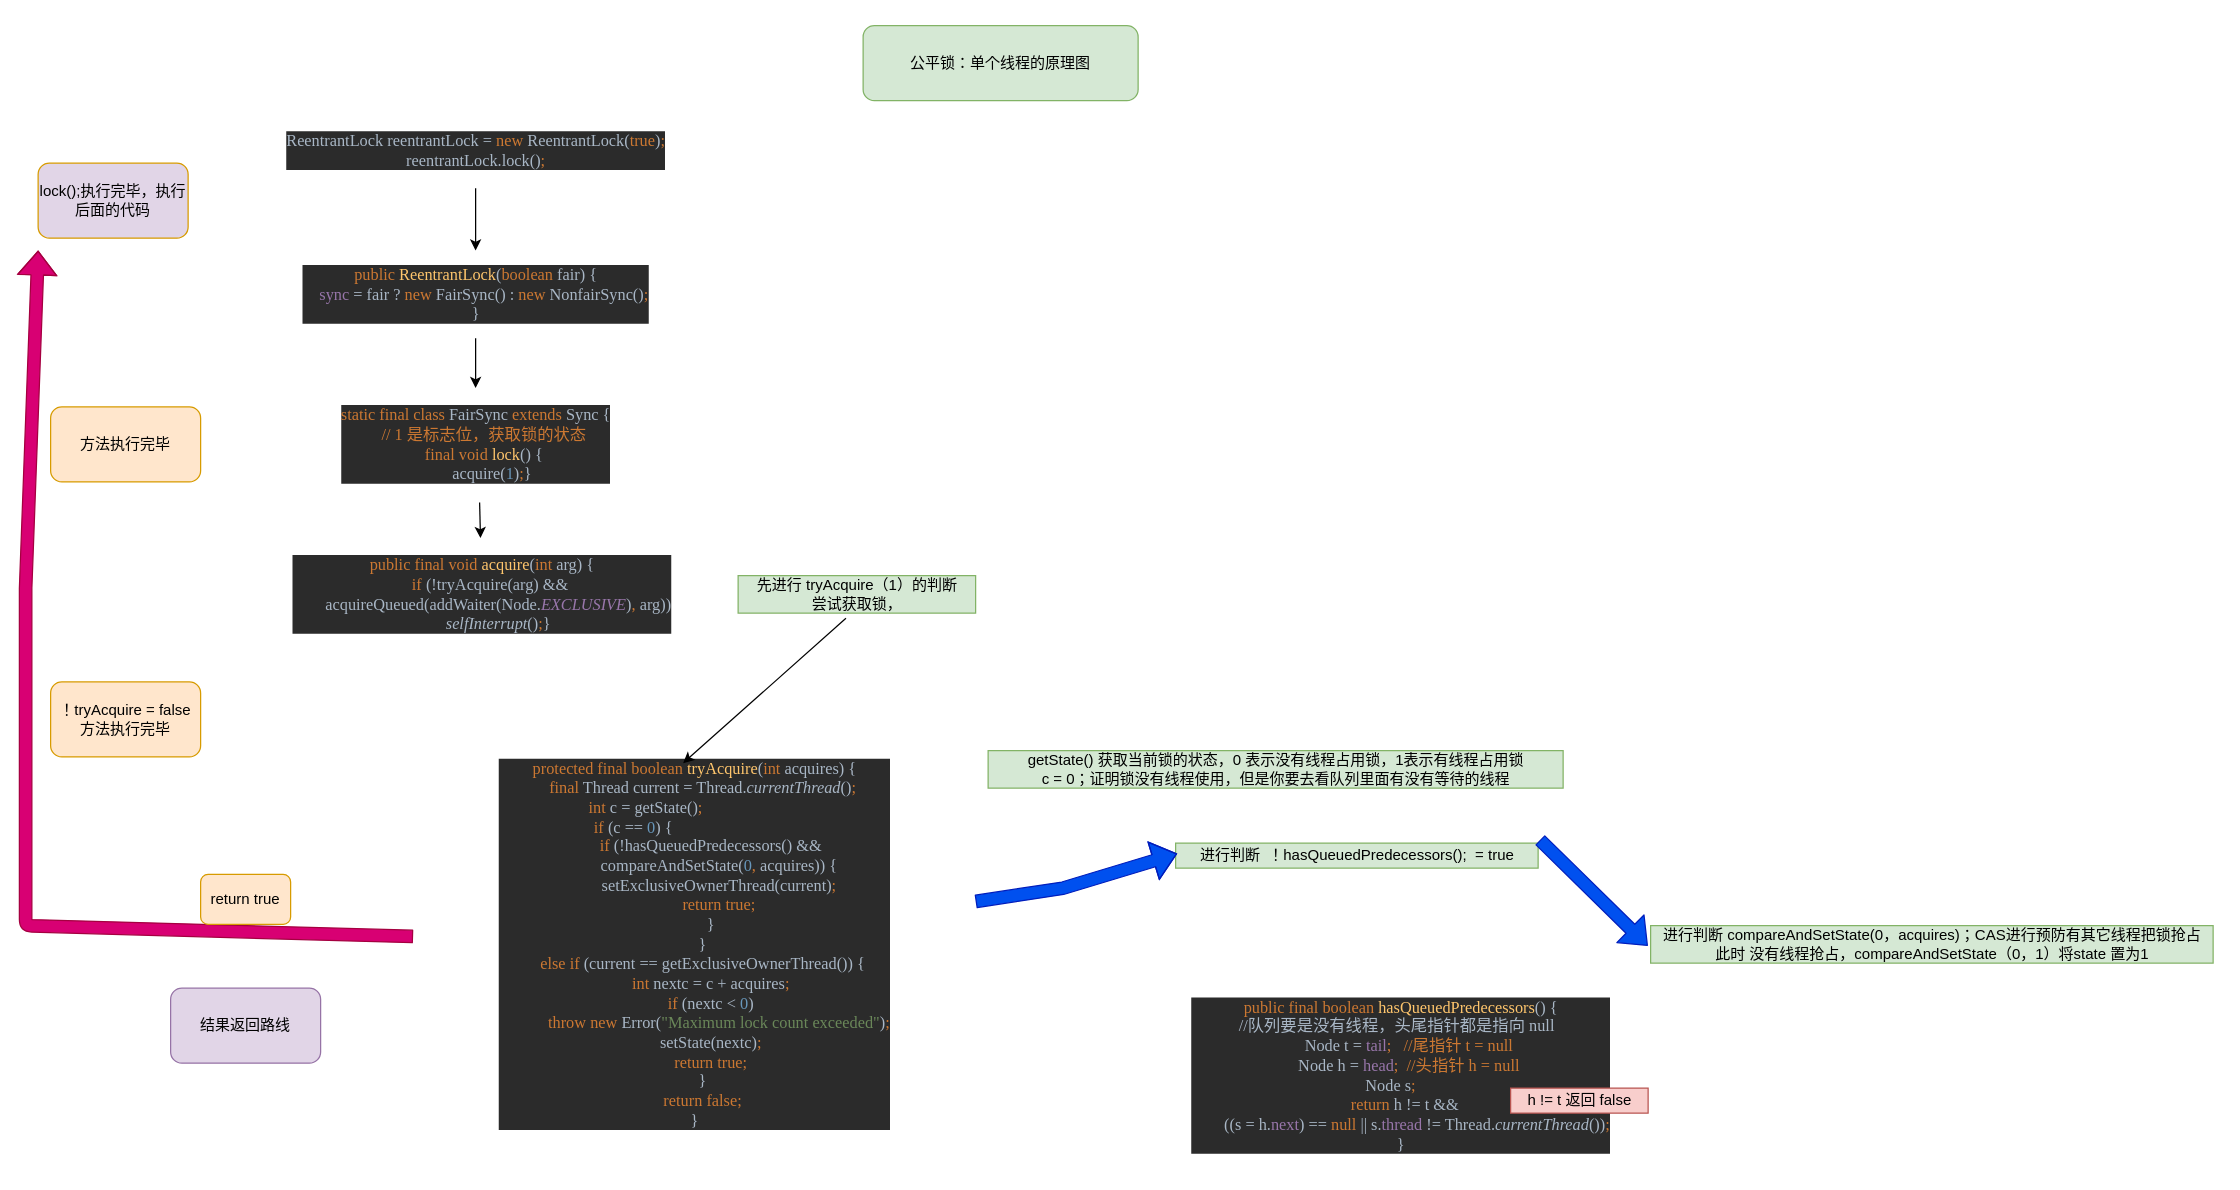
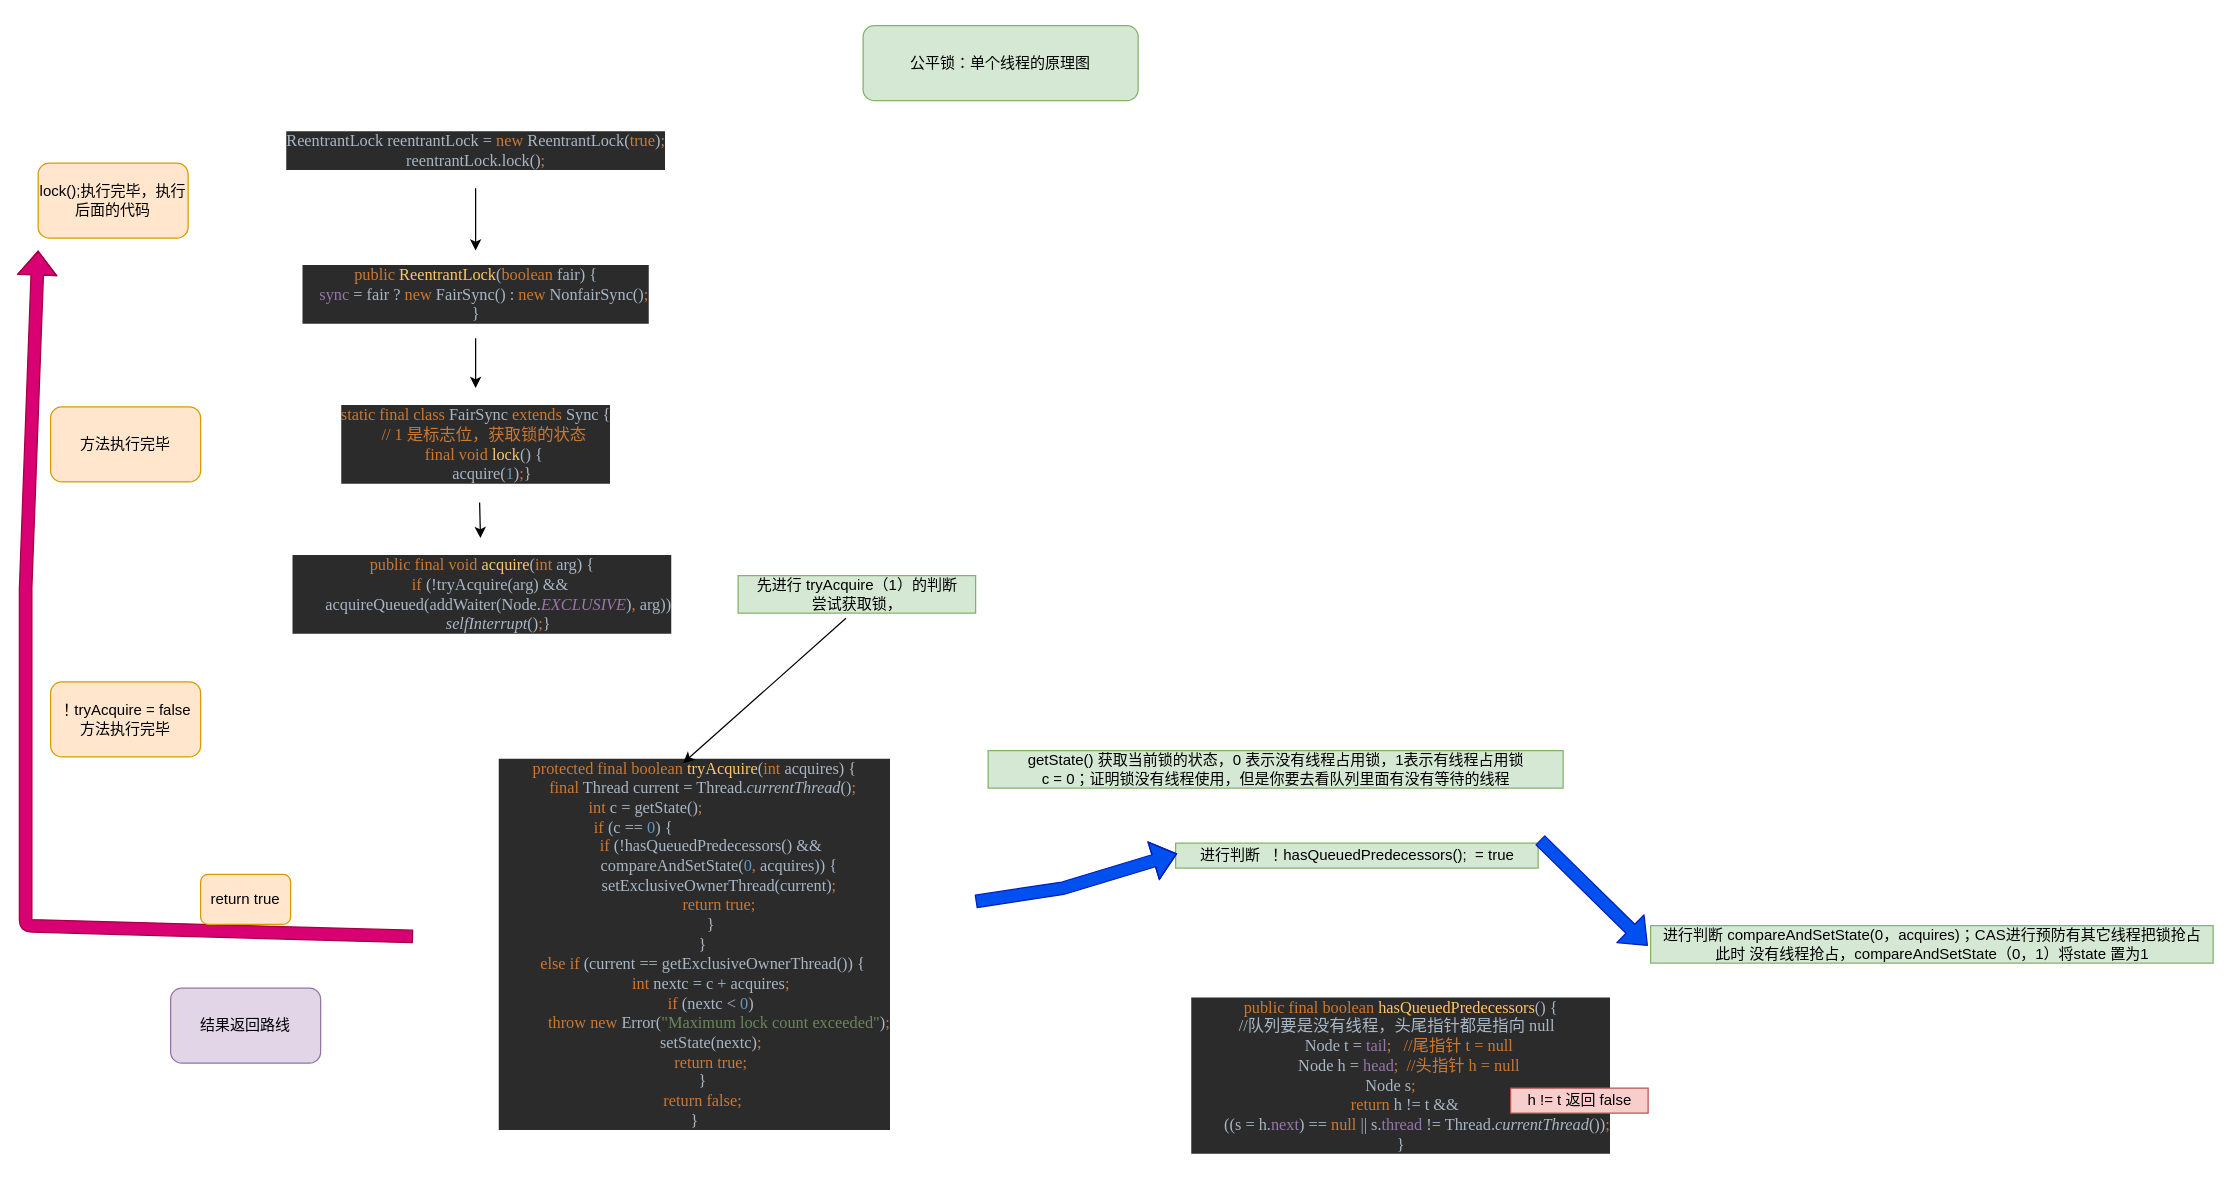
node "lock();执行完毕，执行后面的代码": fillcolor #e1d5e7 -> #ffe6cc
